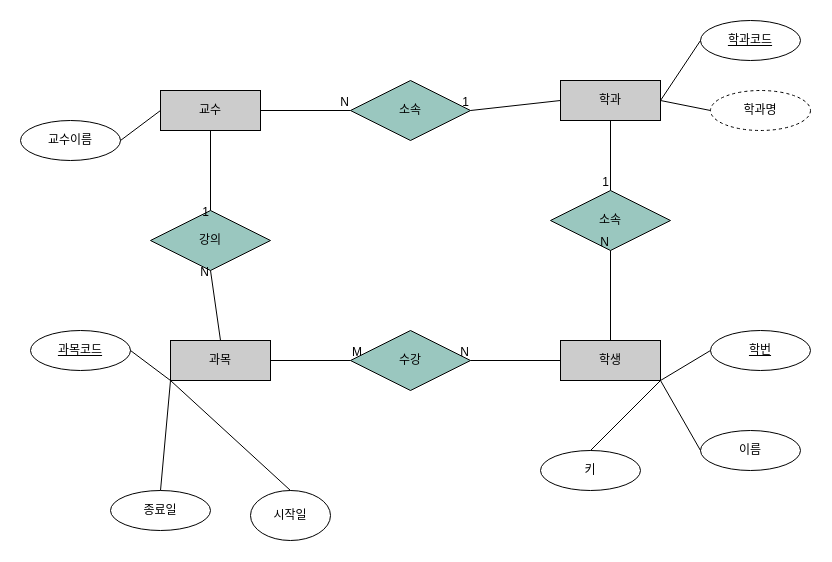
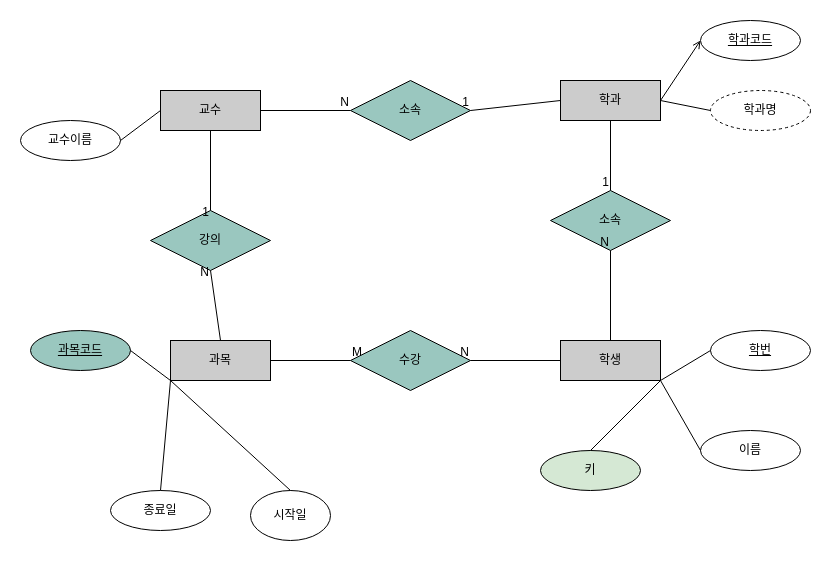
edge "학과코드" -- "학과": arrowhead none -> open
node "과목코드": fillcolor #ffffff -> #9ac7bf
node "키": fillcolor #ffffff -> #d5e8d4
